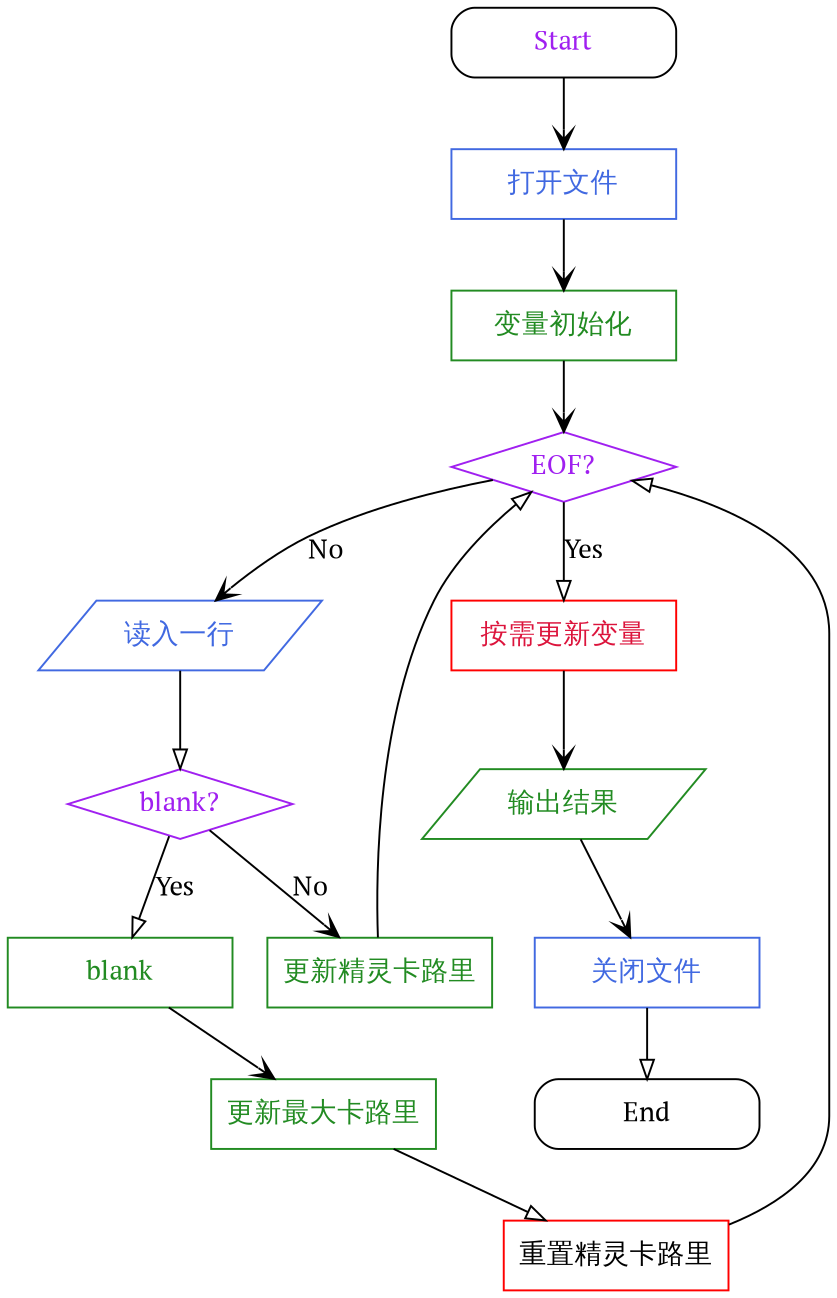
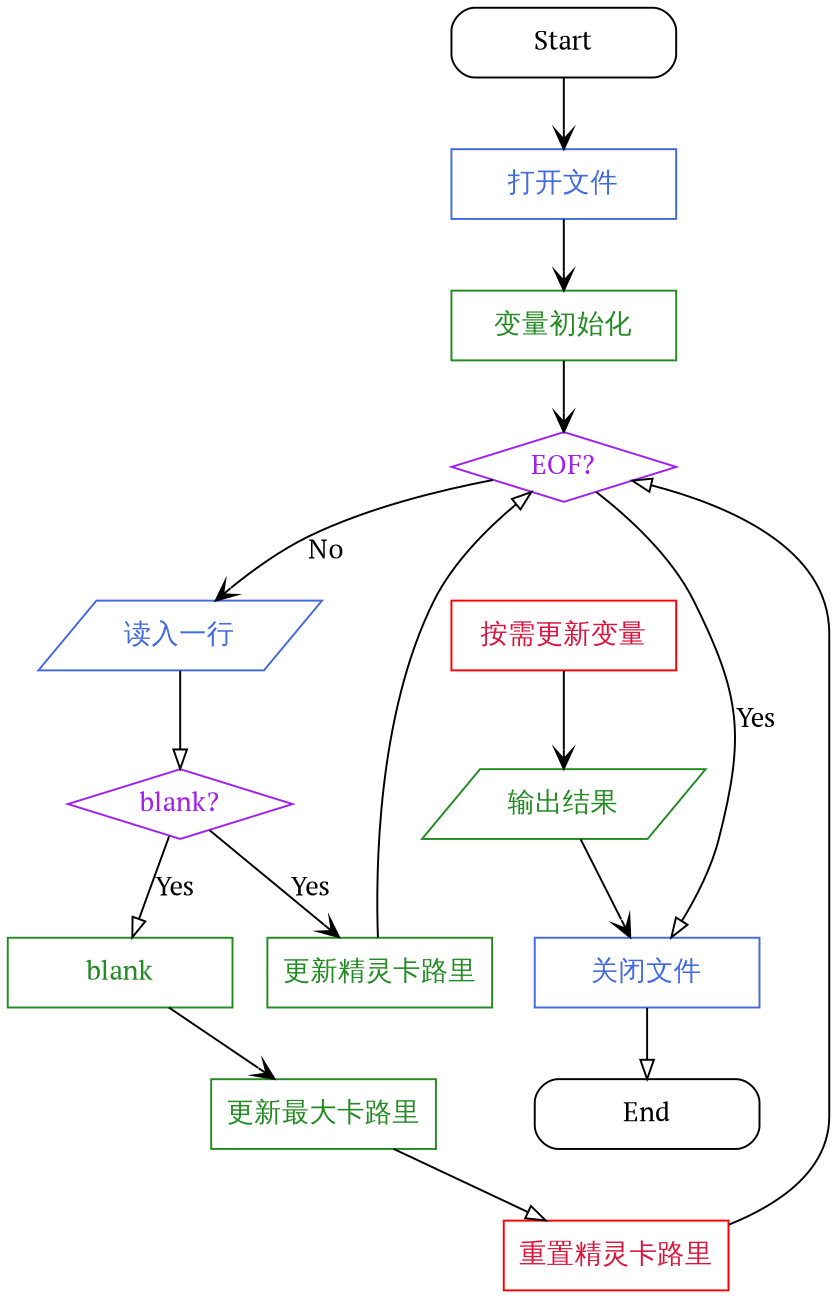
node "Start": fontcolor purple -> black
edge "EOF?" -> "按需更新变量": now "EOF?" -> "关闭文件"
edge "blank?" -> "更新精灵卡路里": label "No" -> "Yes"
node "重置精灵卡路里": fontcolor black -> crimson
